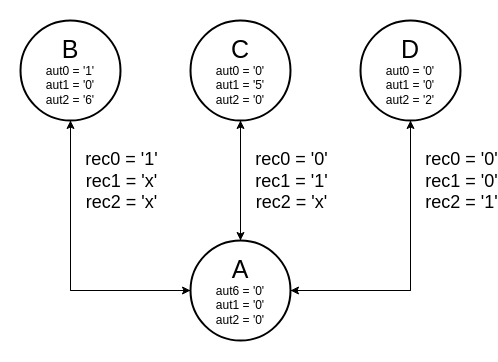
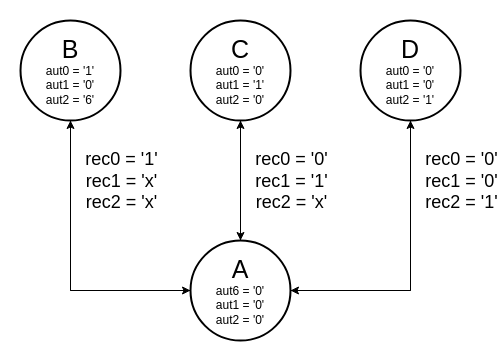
node "C aut0 = '0' aut1 = '5' aut2 = '0'": label "C aut0 = '0' aut1 = '5' aut2 = '0'" -> "C aut0 = '0' aut1 = '1' aut2 = '0'"
node "D aut0 = '0' aut1 = '0' aut2 = '2'": label "D aut0 = '0' aut1 = '0' aut2 = '2'" -> "D aut0 = '0' aut1 = '0' aut2 = '1'"
